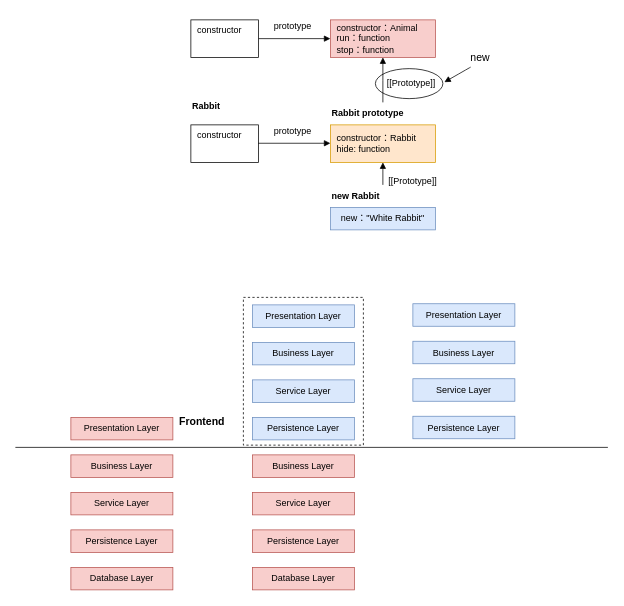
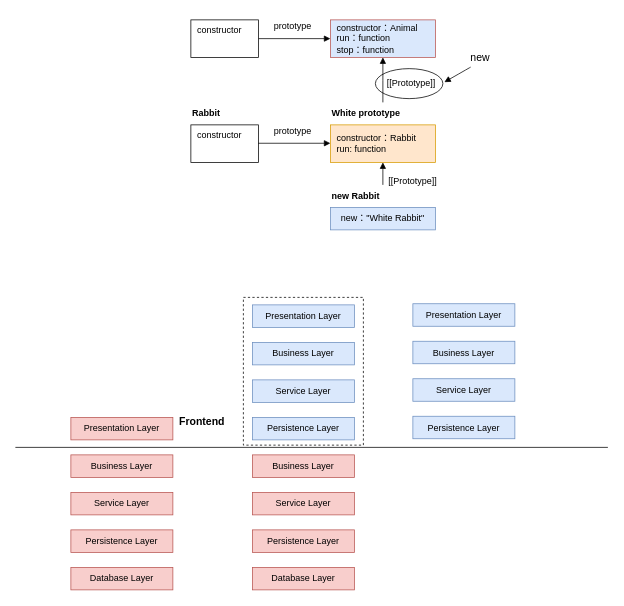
node "constructor：Animal run：function stop：function": fillcolor #f8cecc -> #dae8fc
node "Rabbit": moved (225, 106) -> (225, 114)
node "Rabbit prototype": label "Rabbit prototype" -> "White prototype"
node "constructor：Rabbit hide: function": label "constructor：Rabbit hide: function" -> "constructor：Rabbit run: function"
